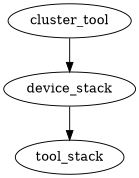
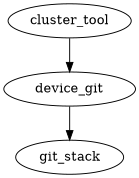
node "device_stack": label "device_stack" -> "device_git"
node "tool_stack": label "tool_stack" -> "git_stack"
